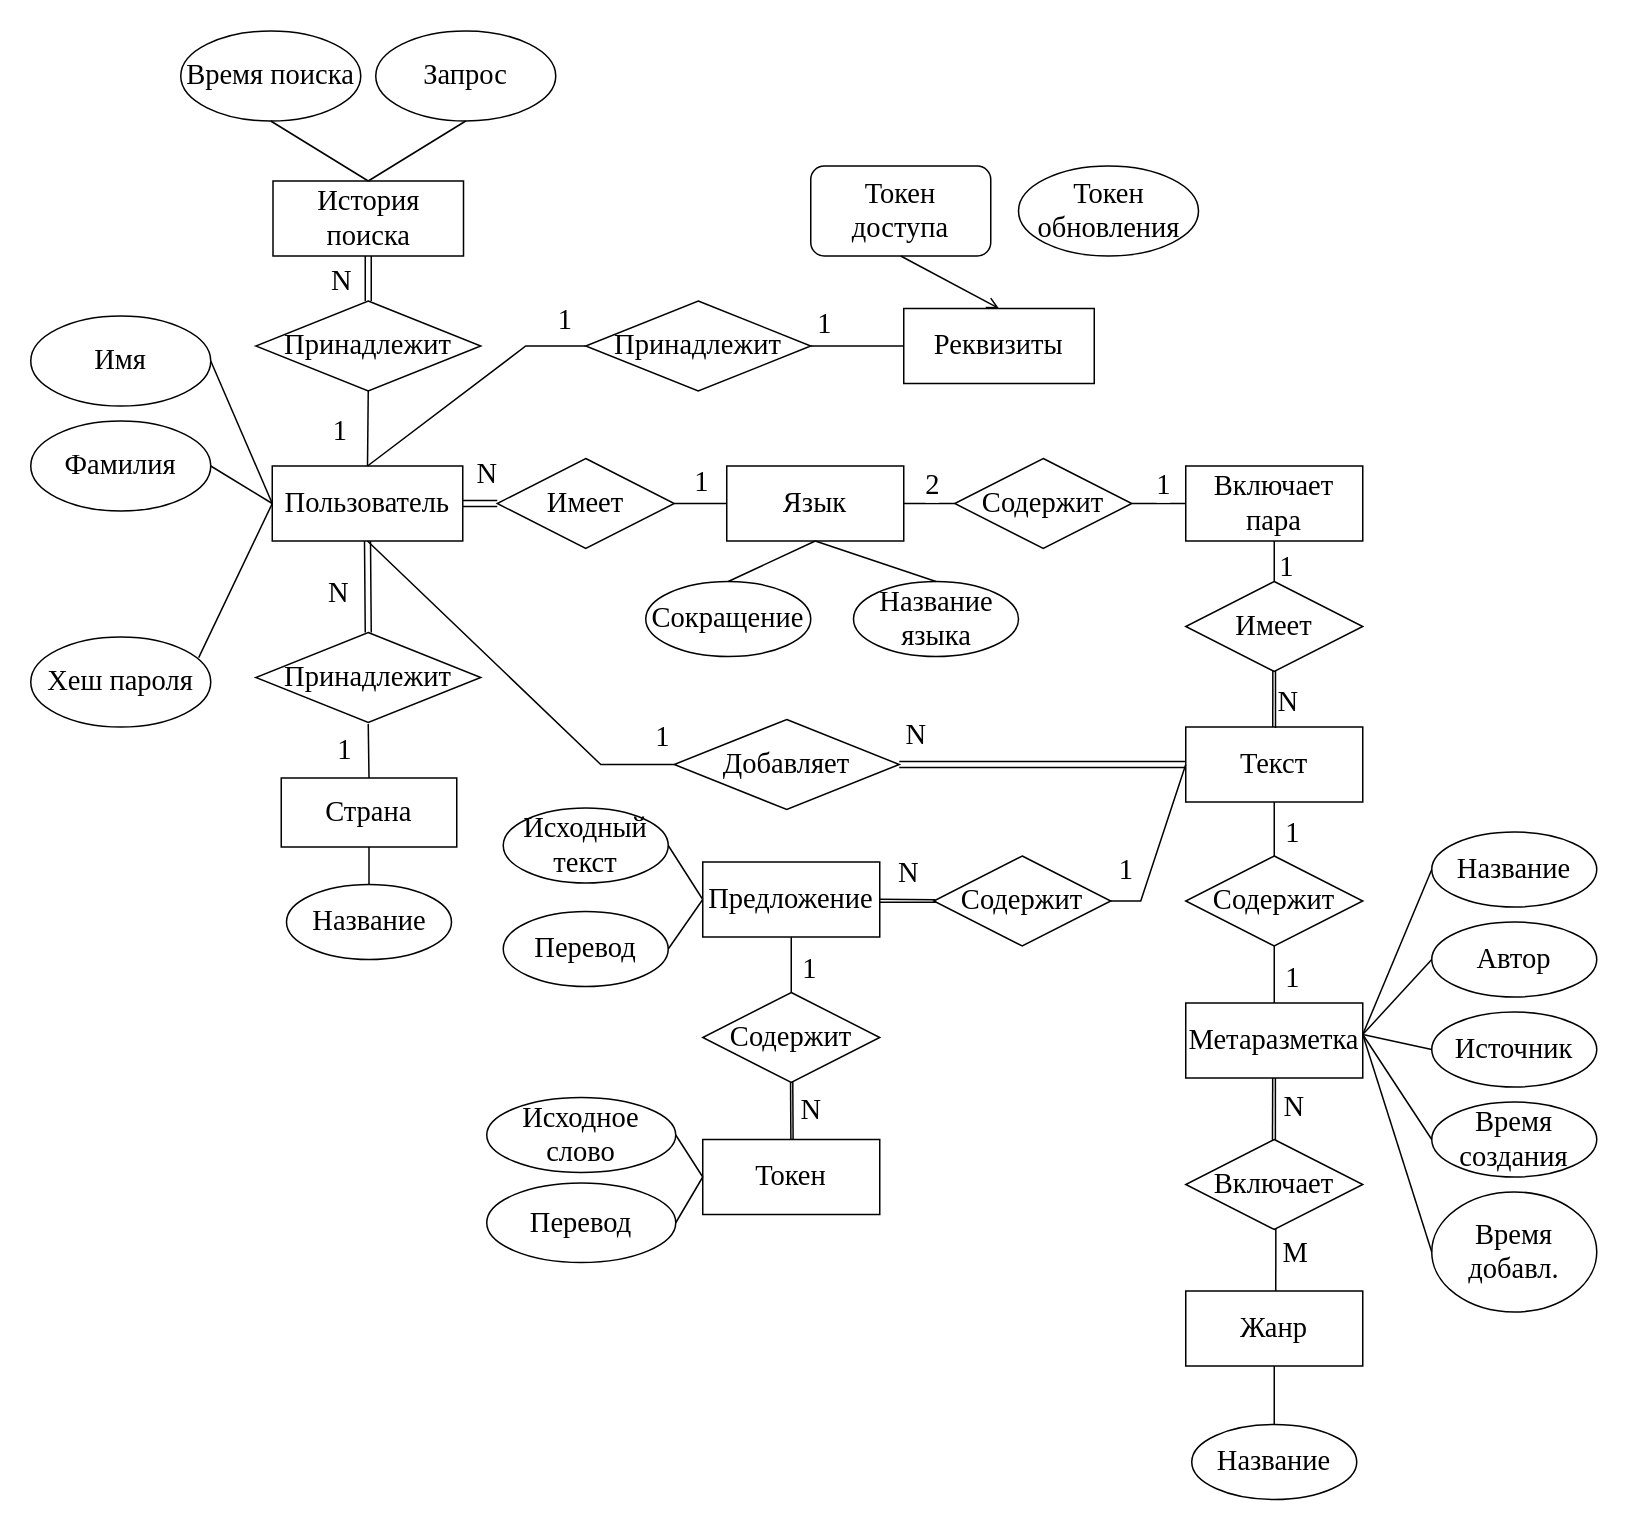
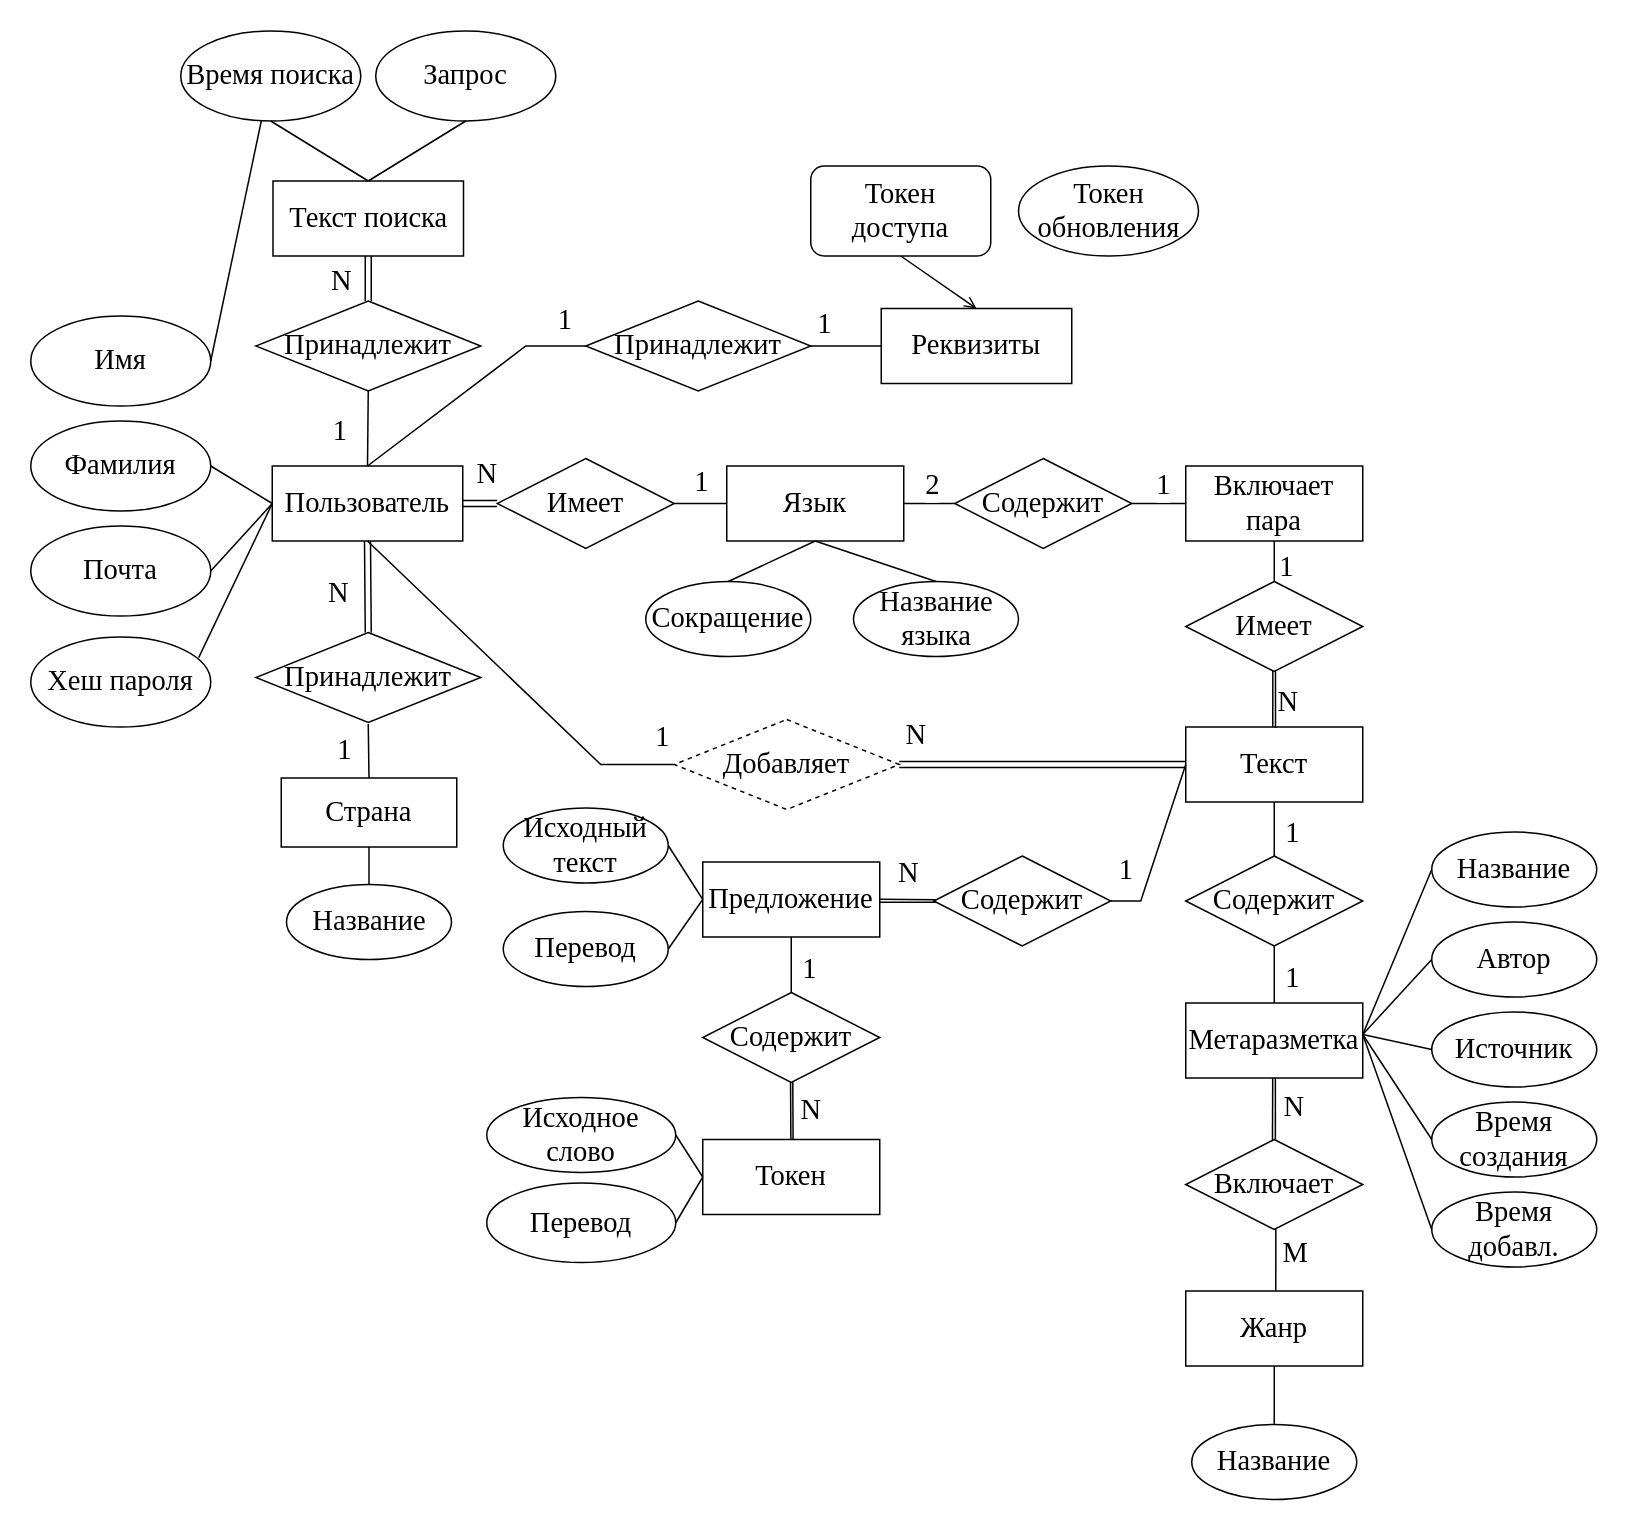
node "История поиска": label "История поиска" -> "Текст поиска"
node "Реквизиты": moved (999, 346) -> (977, 346)
edge "Имя" -- "Пользователь": now "Имя" -- "Время поиска"
edge "Пользователь" -- "Почта": added
node "Почта": added
node "Добавляет": style solid -> dashed
node "Время добавл.": size 165x120 -> 165x75
